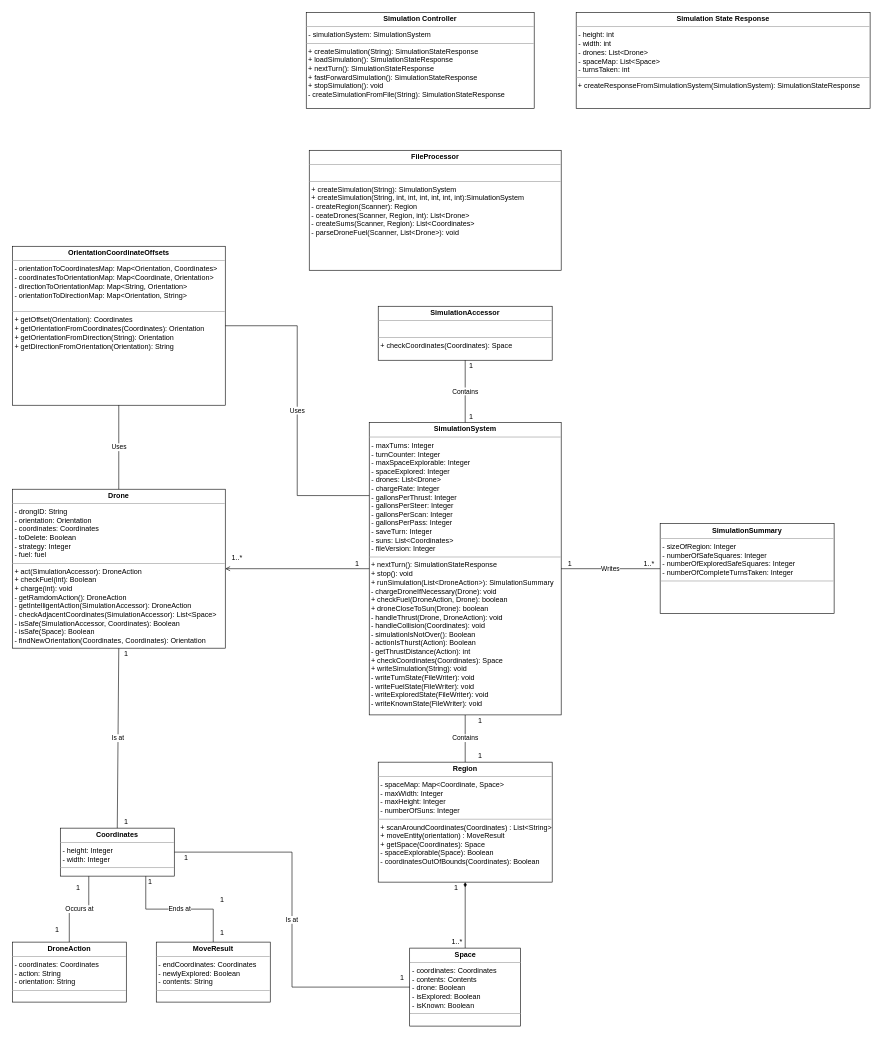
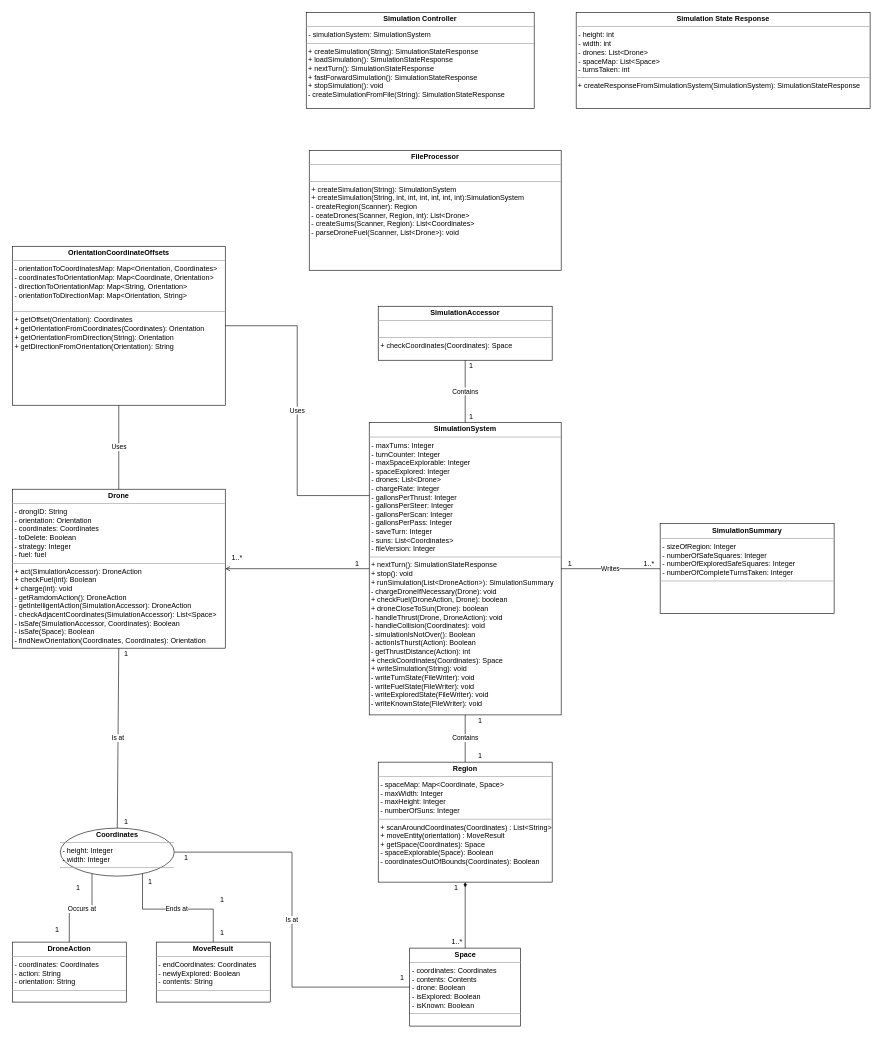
node "Coordinates - height: Integer - width: Integer": shape rectangle -> ellipse
